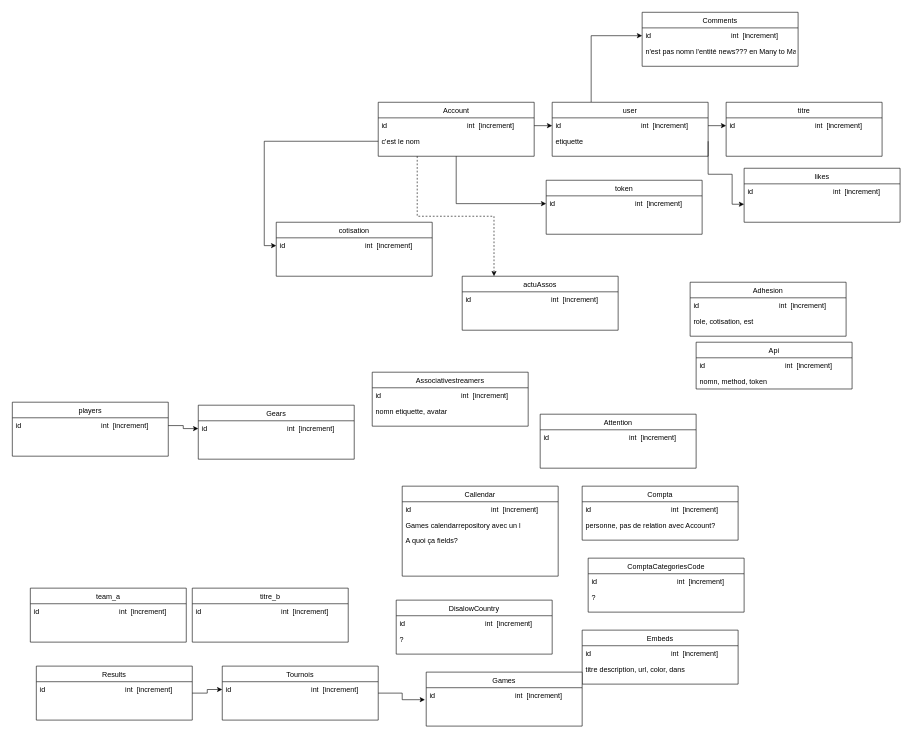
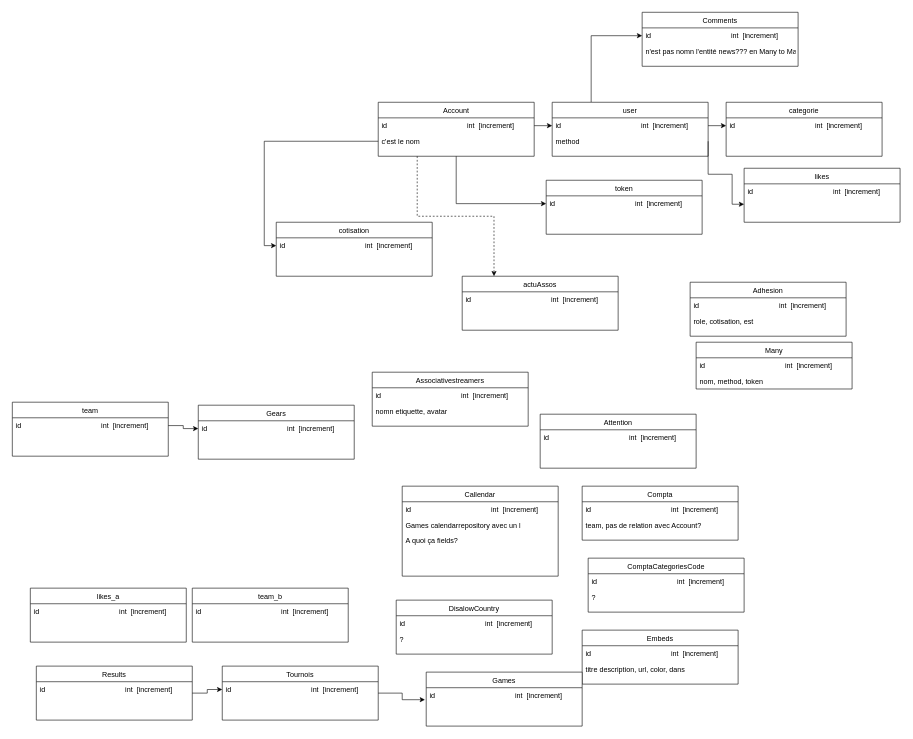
node "titre": label "titre" -> "categorie"
node "etiquette": label "etiquette" -> "method"
node "Api": label "Api" -> "Many"
node "nomn, method, token": label "nomn, method, token" -> "nom, method, token"
node "players": label "players" -> "team"
node "personne, pas de relation avec Account?": label "personne, pas de relation avec Account?" -> "team, pas de relation avec Account?"
node "team_a": label "team_a" -> "likes_a"
node "titre_b": label "titre_b" -> "team_b"
